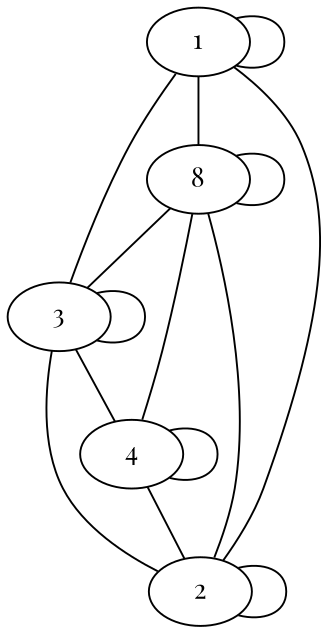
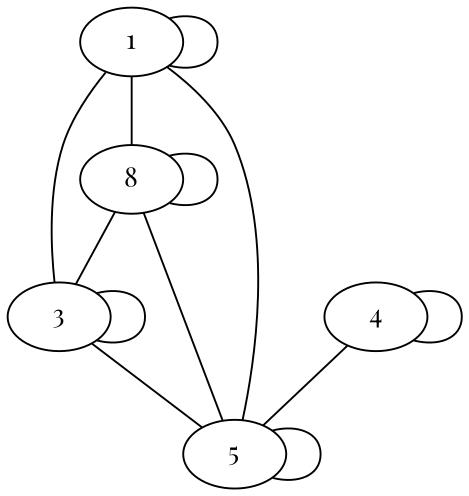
edge "8" -- "4": removed
edge "3" -- "4": removed
node "2": label "2" -> "5"
